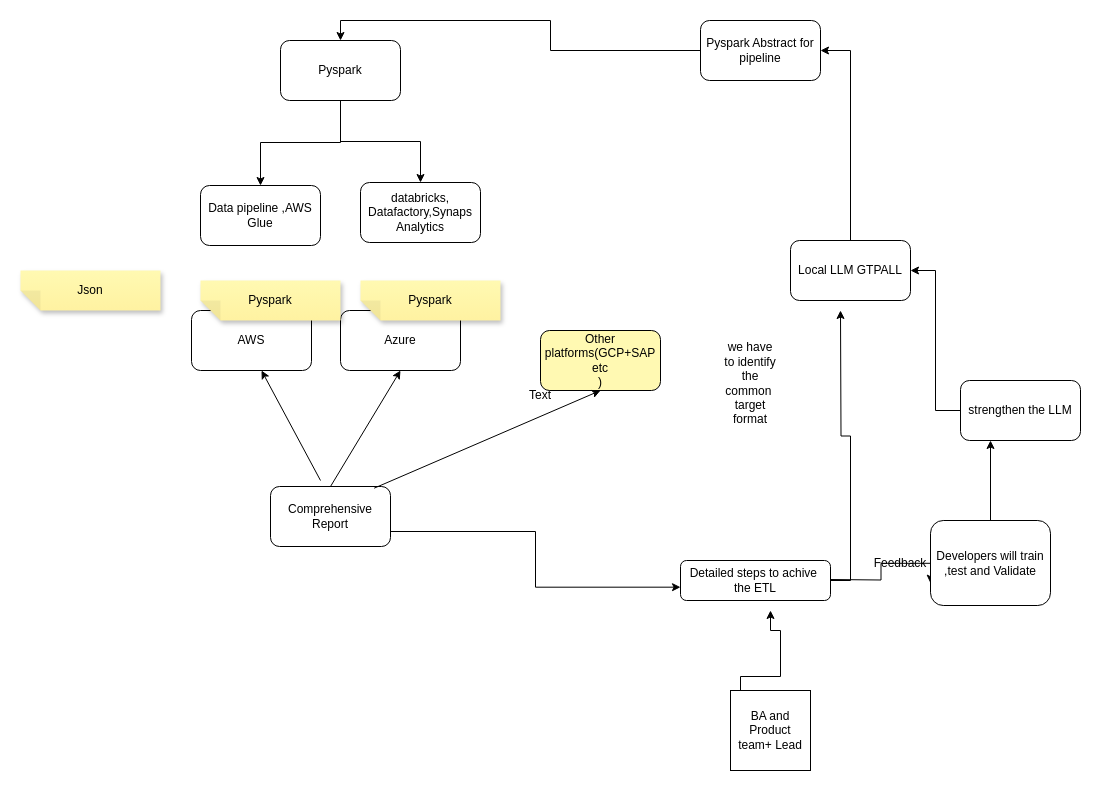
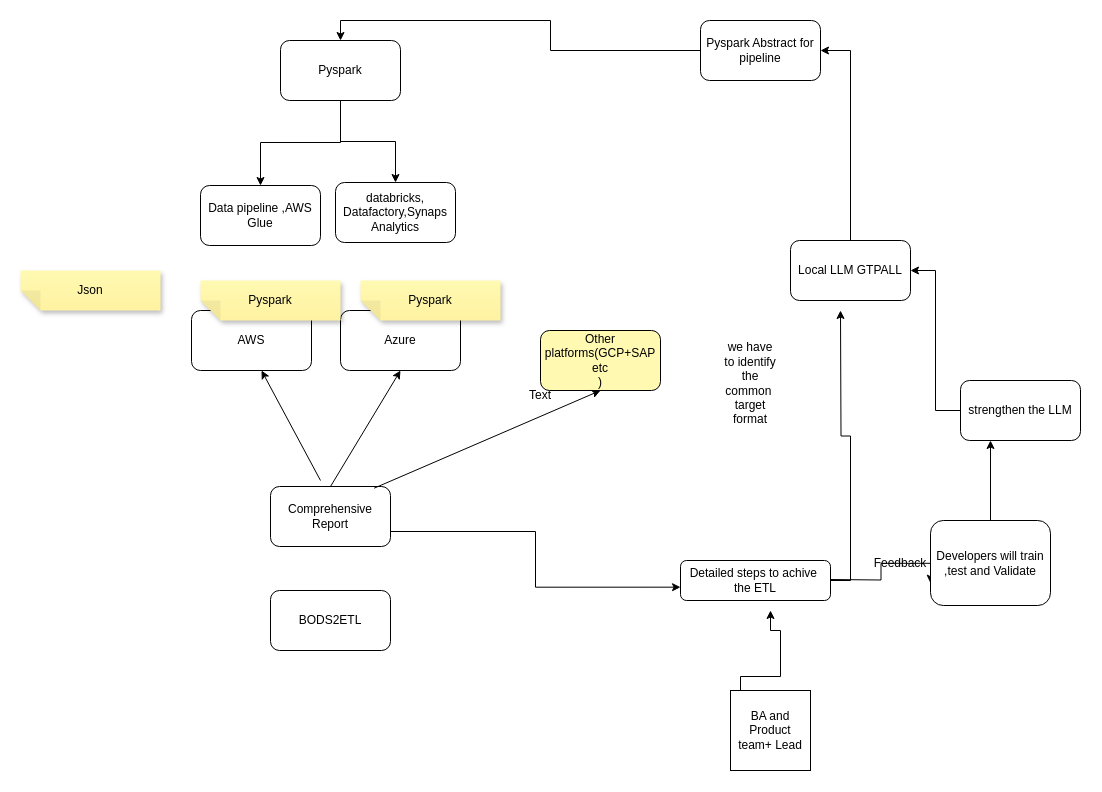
node "databricks, Datafactory,Synaps Analytics": moved (421, 213) -> (396, 213)
node "BODS2ETL": added
